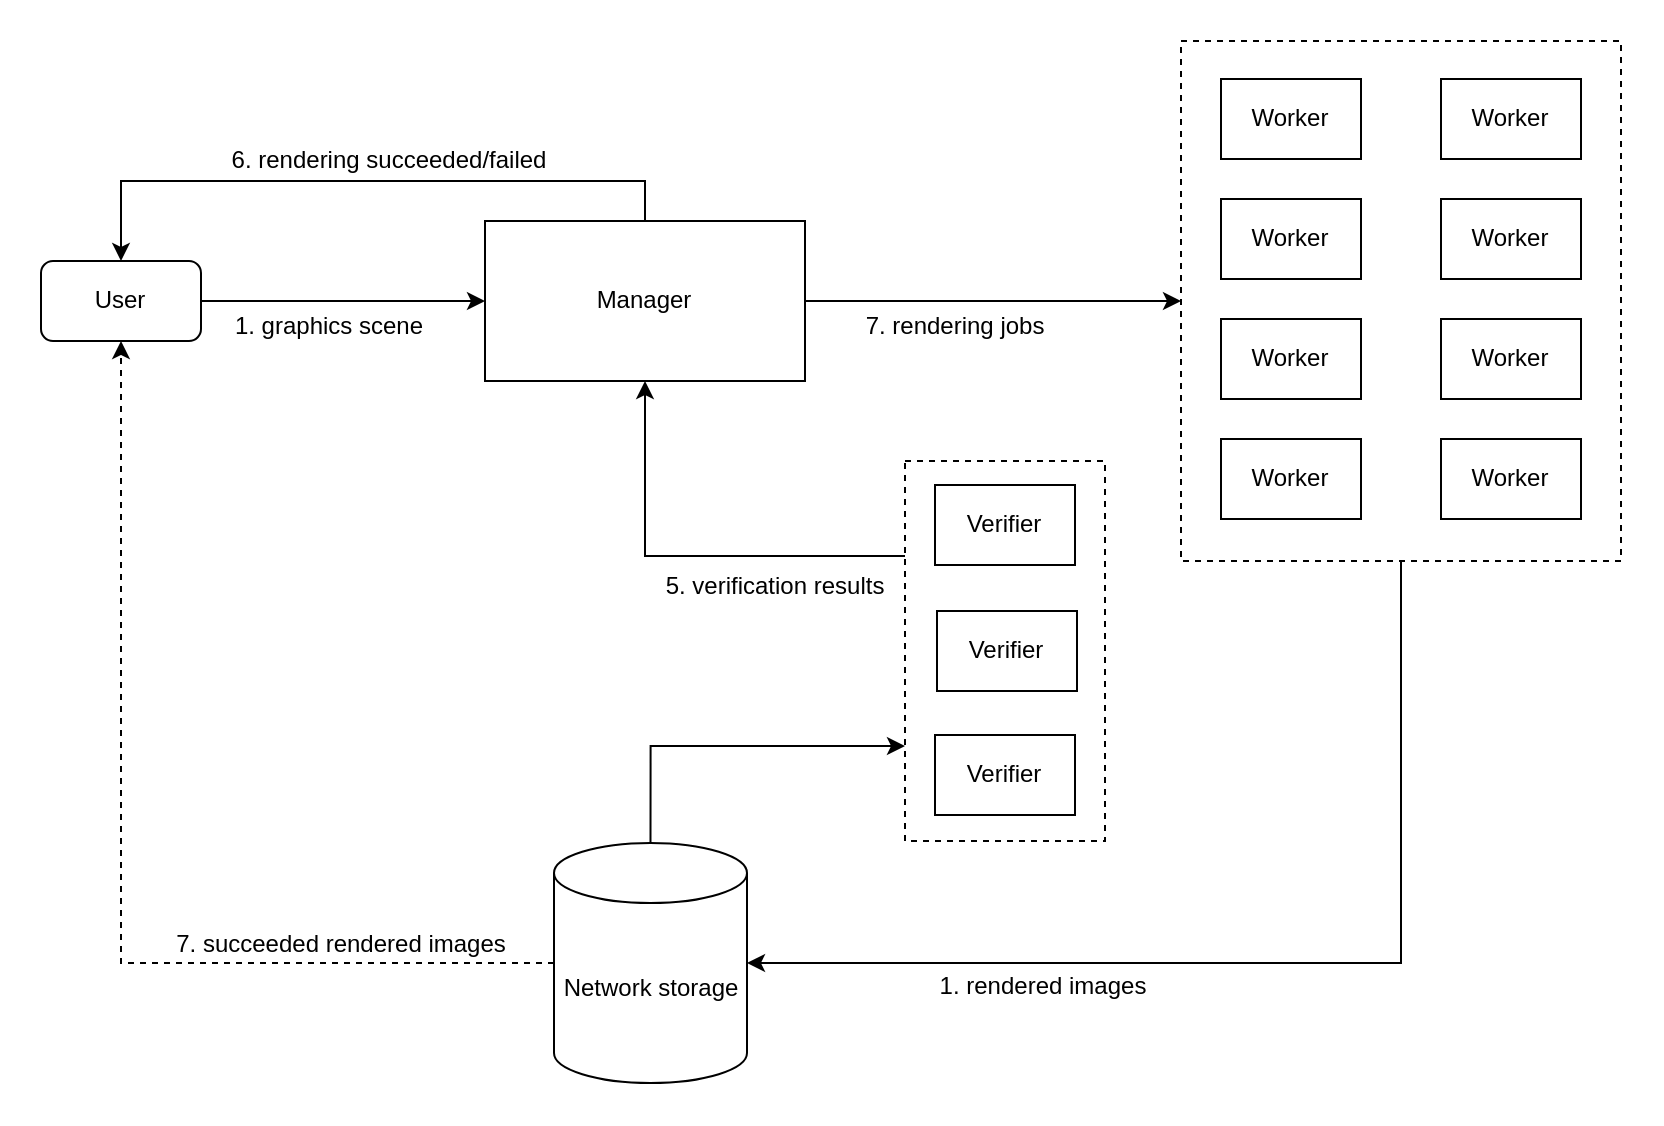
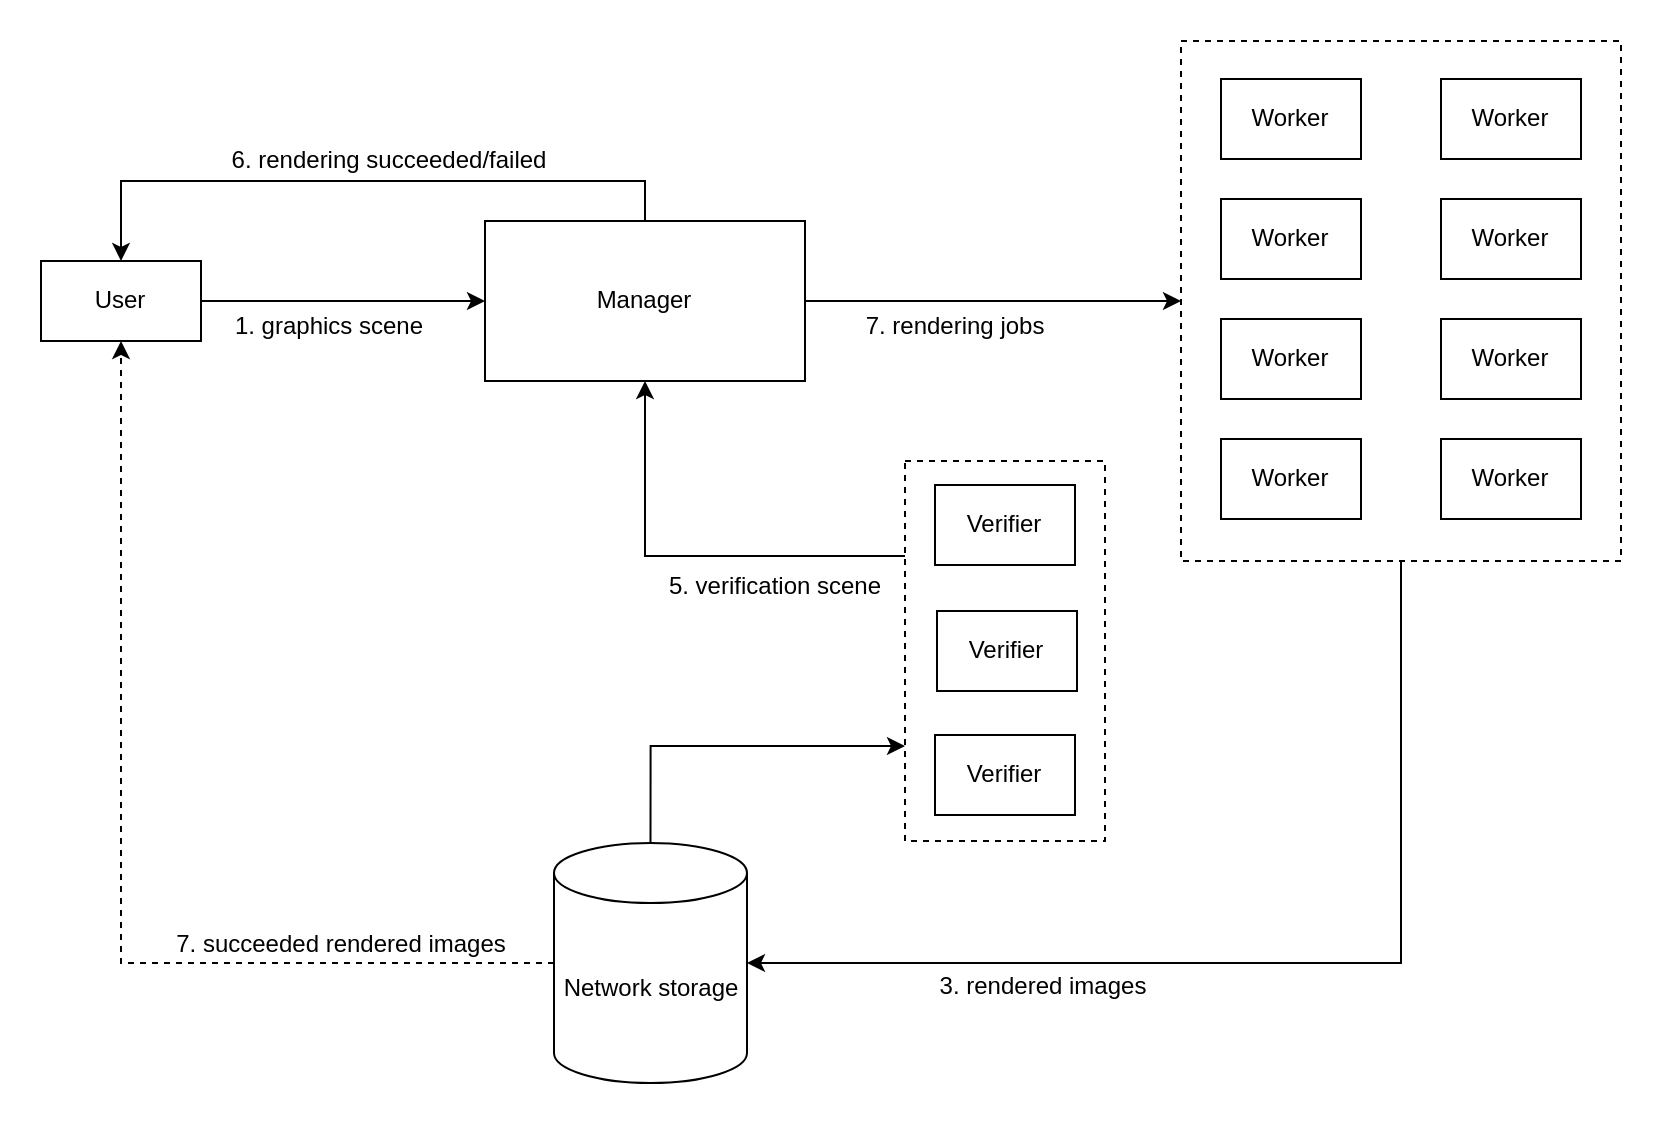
node "User": shape rounded rectangle -> rectangle
node "5. verification results": label "5. verification results" -> "5. verification scene"
node "1. rendered images": label "1. rendered images" -> "3. rendered images"
